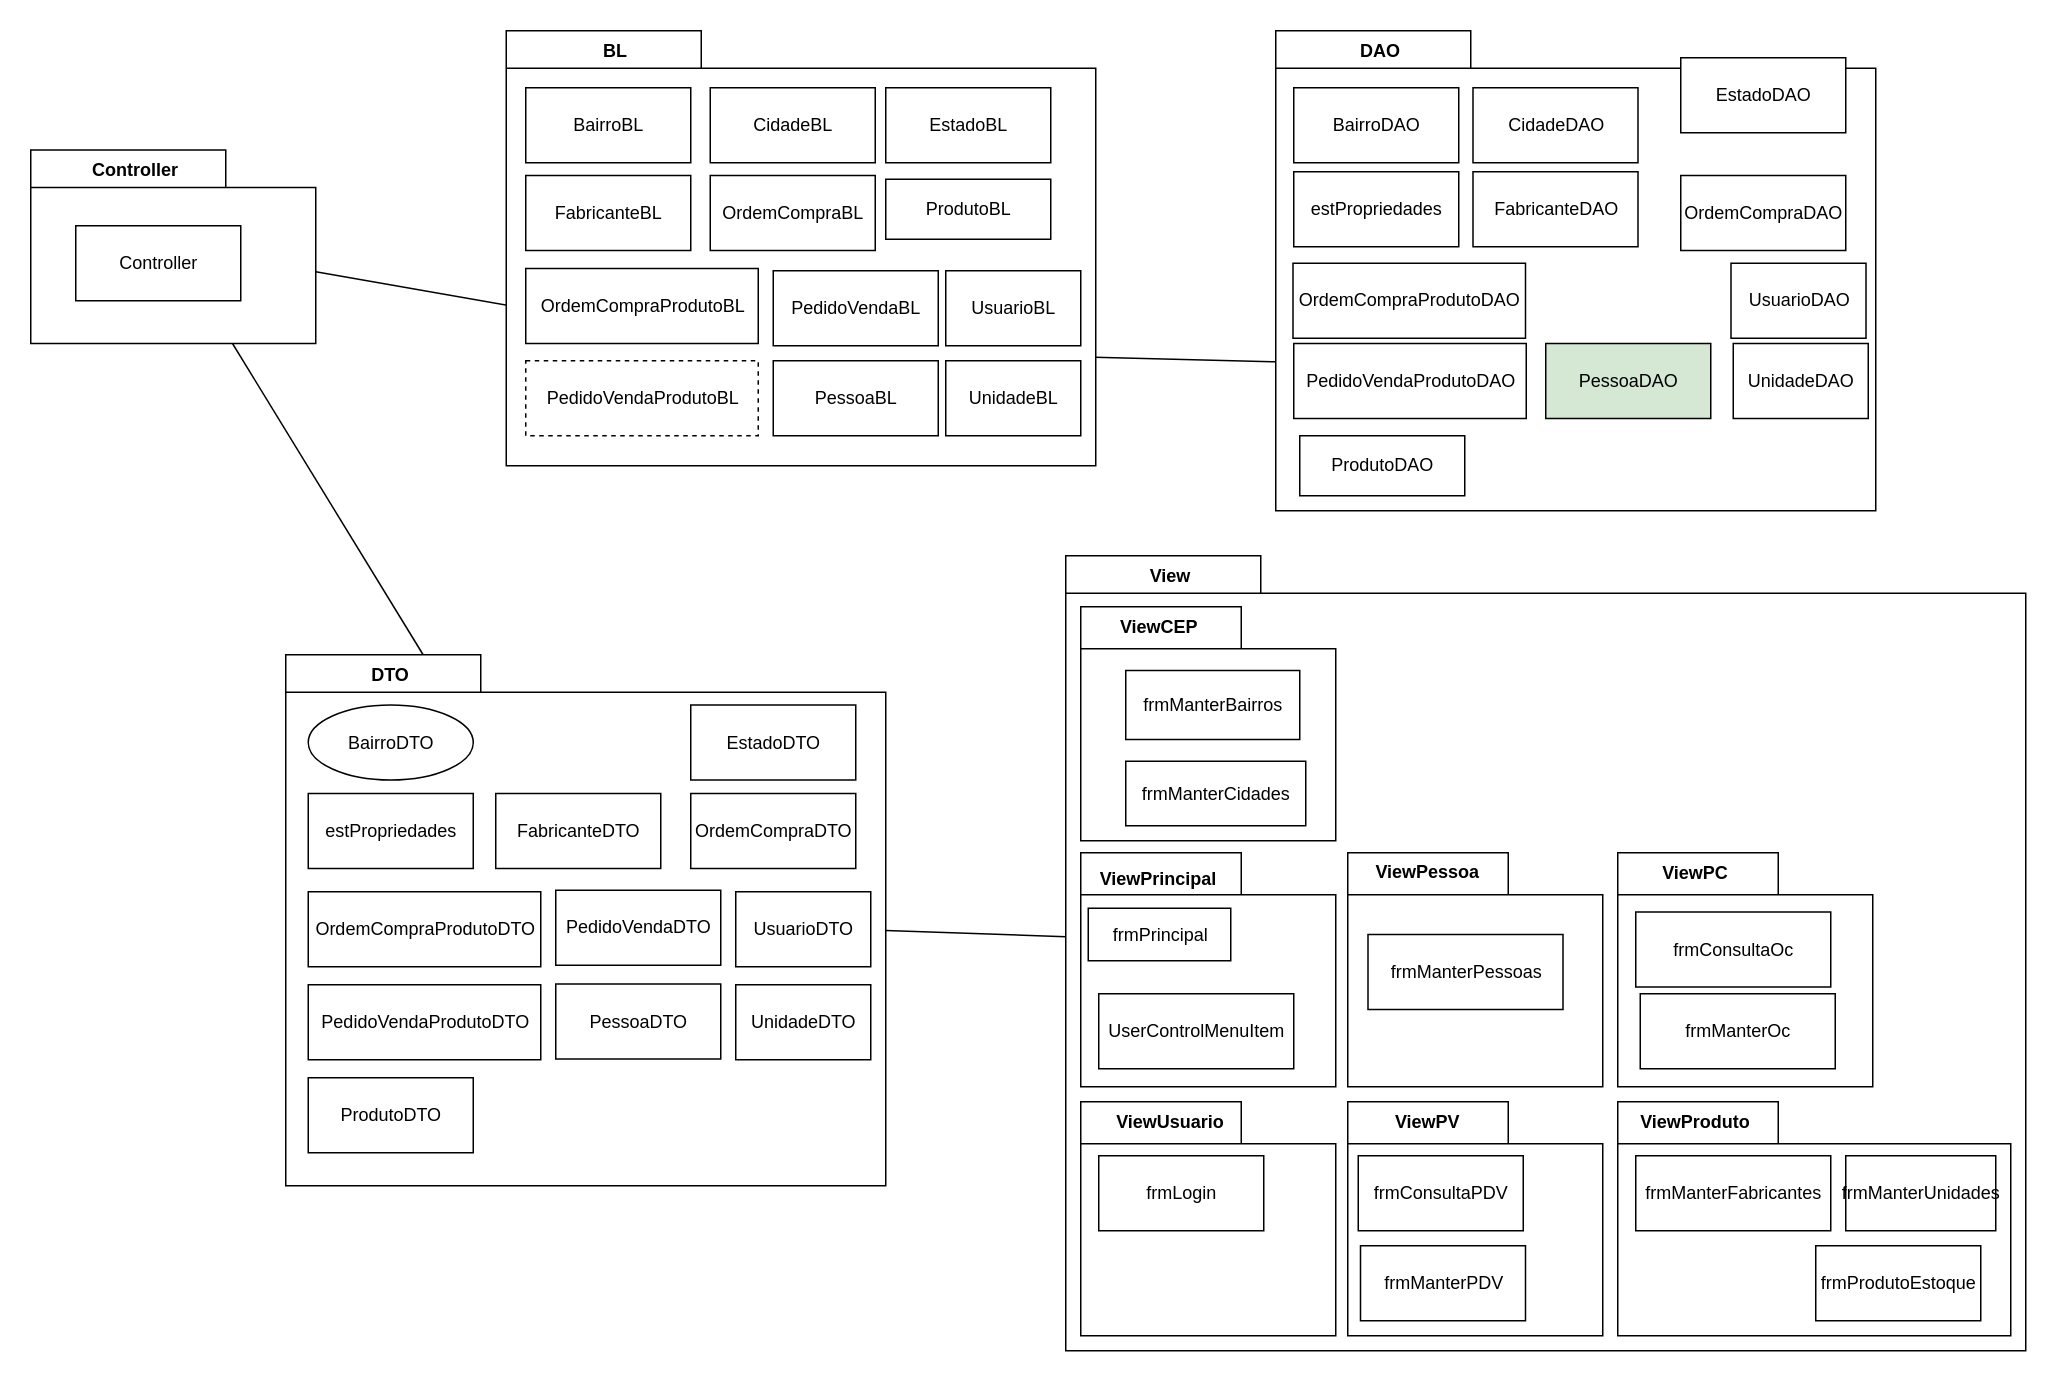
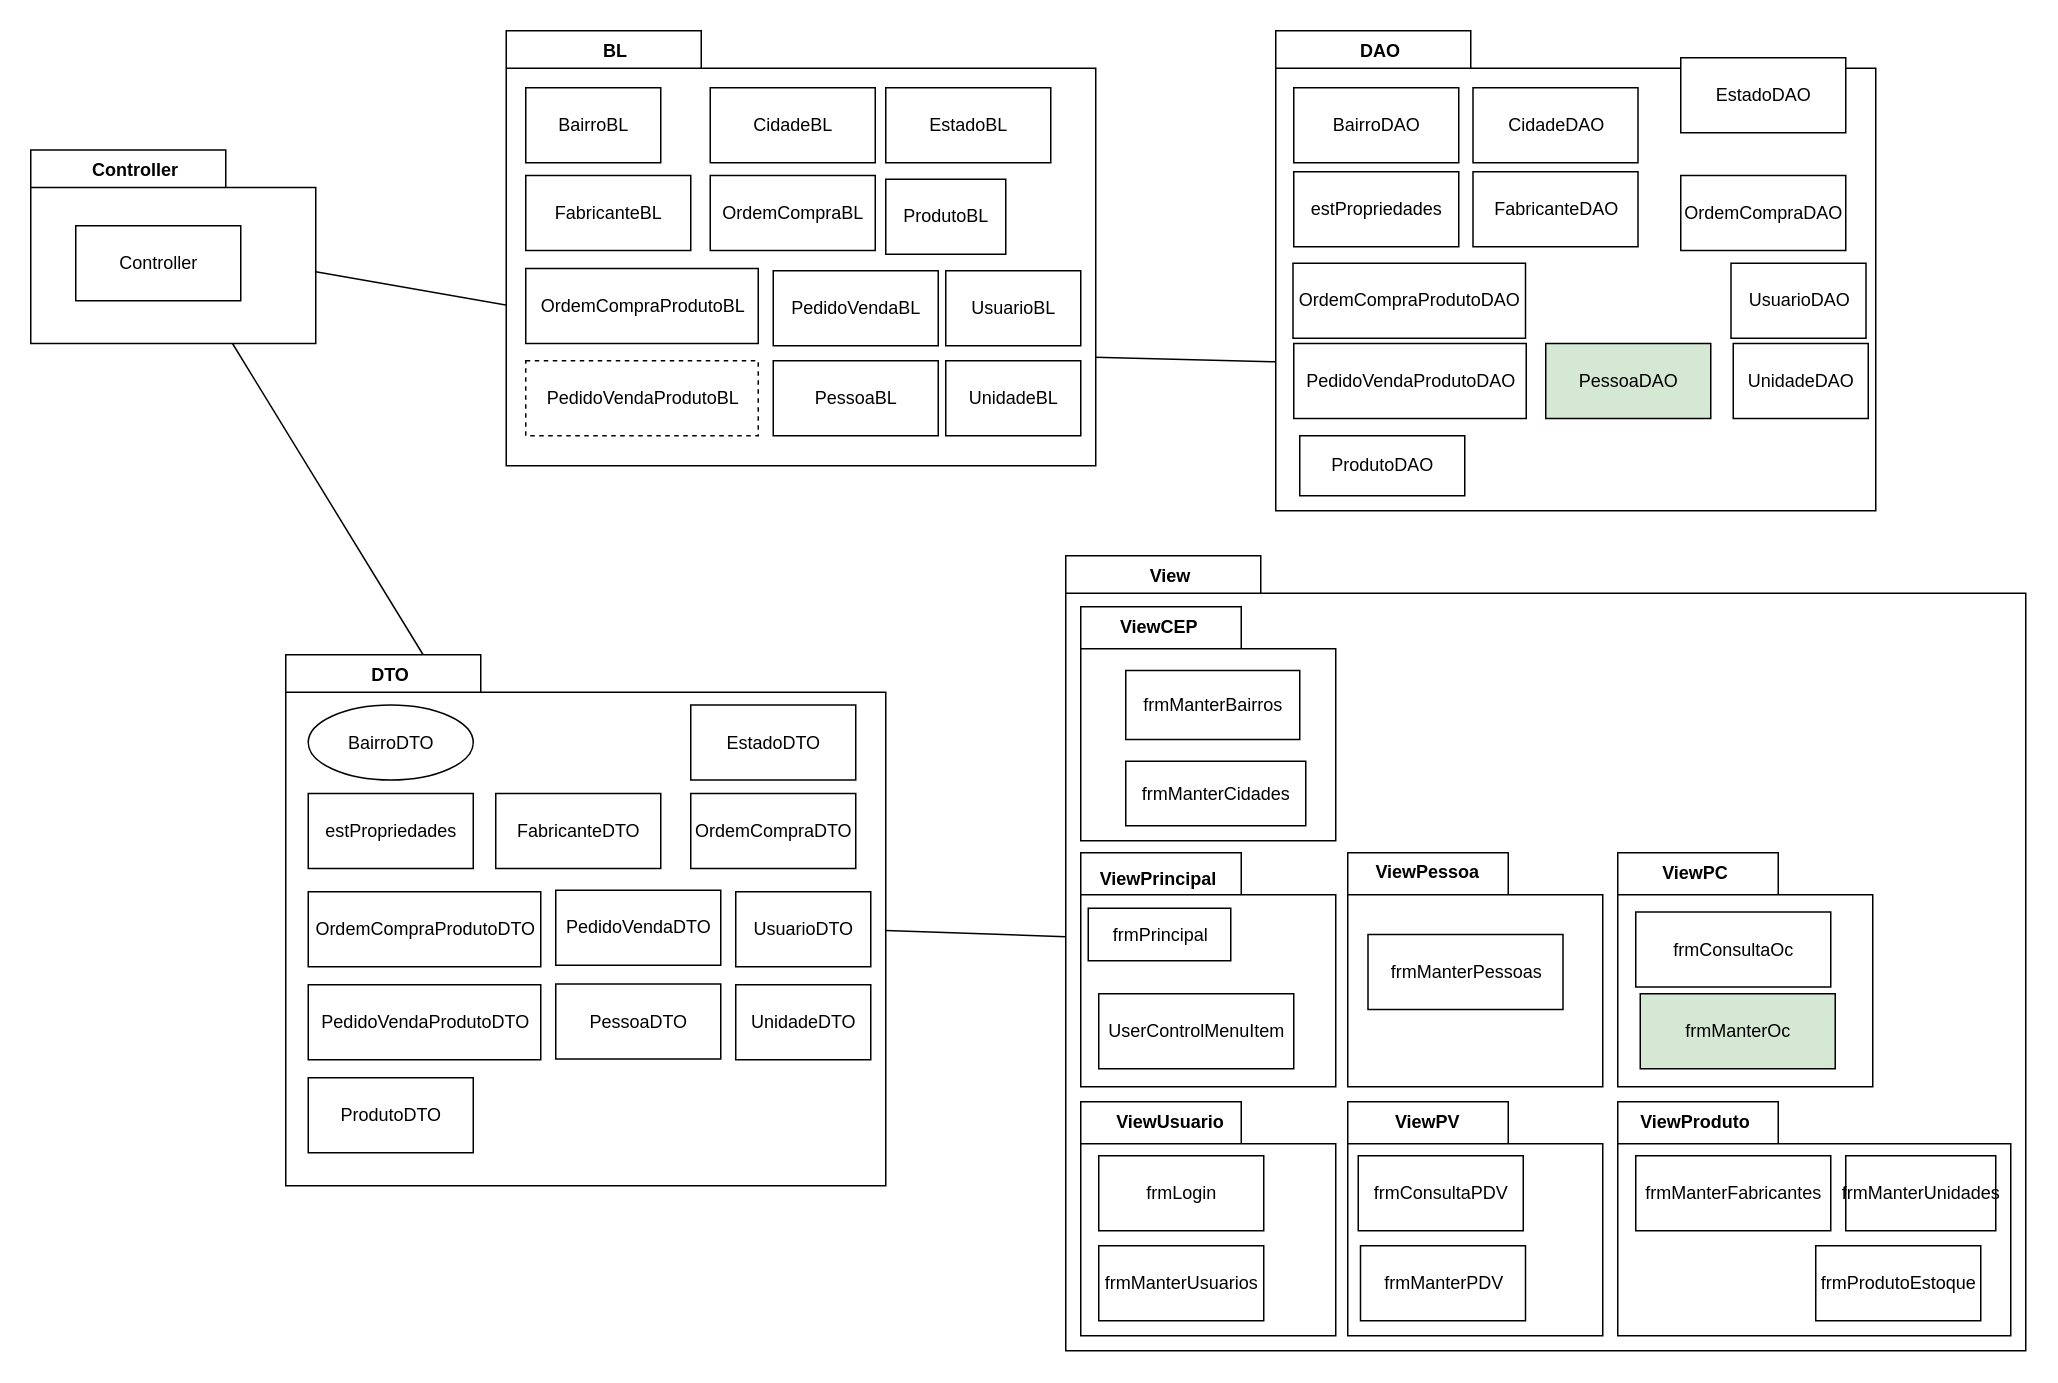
node "BairroBL": size 165x75 -> 135x75
node "ProdutoBL": size 165x60 -> 120x75
node "frmManterOc": fillcolor #ffffff -> #d5e8d4
node "frmManterUsuarios": added
